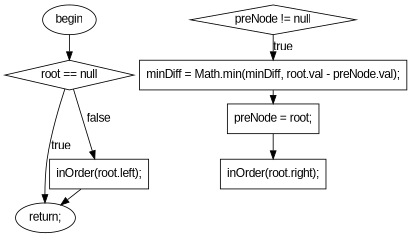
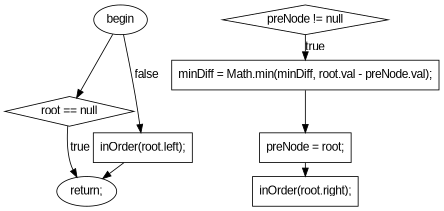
edge "root == null" -> "inOrder(root.left);": now "begin" -> "inOrder(root.left);"
